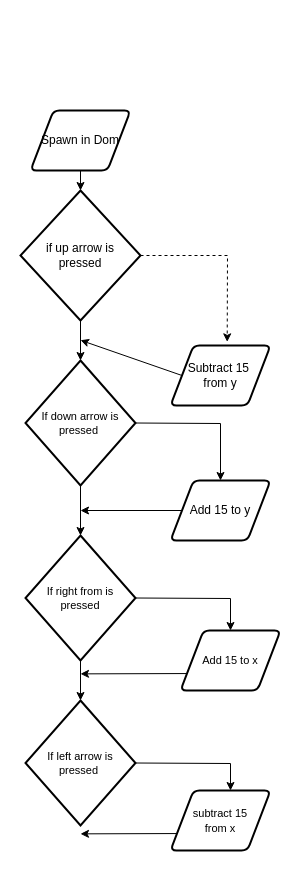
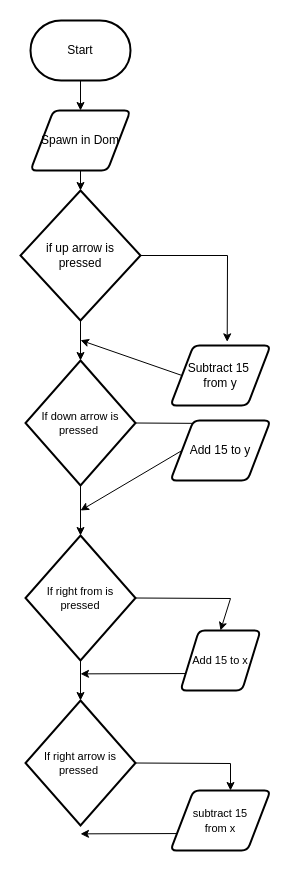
node "Start": added
edge "Start" -> "Spawn in Dom": added
edge "if up arrow is pressed" -> "Subtract 15 from y": style dashed -> solid
node "Add 15 to y": moved (221, 511) -> (221, 451)
node "Add 15 to x": size 100x60 -> 80x60
node "If left arrow is pressed": label "If left arrow is pressed" -> "If right arrow is pressed"
